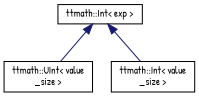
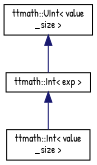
edge "ttmath::UInt< value _size >" -> "ttmath::Int< exp >": reversed
